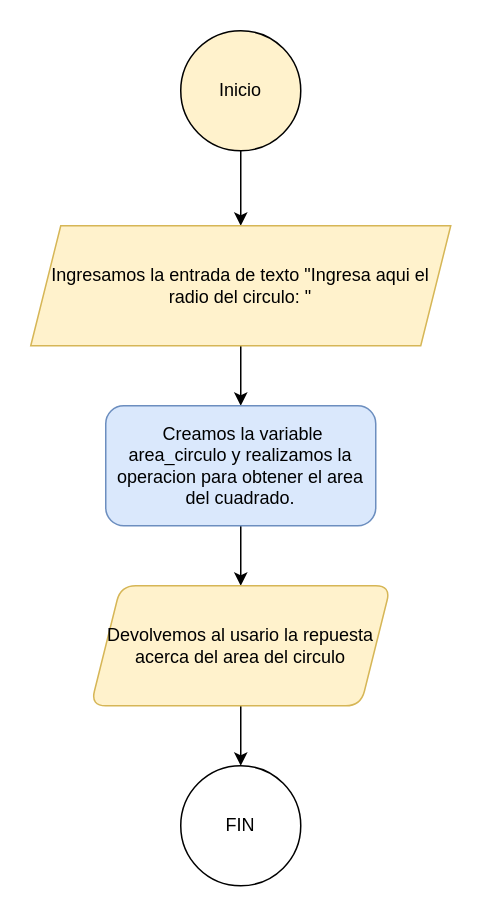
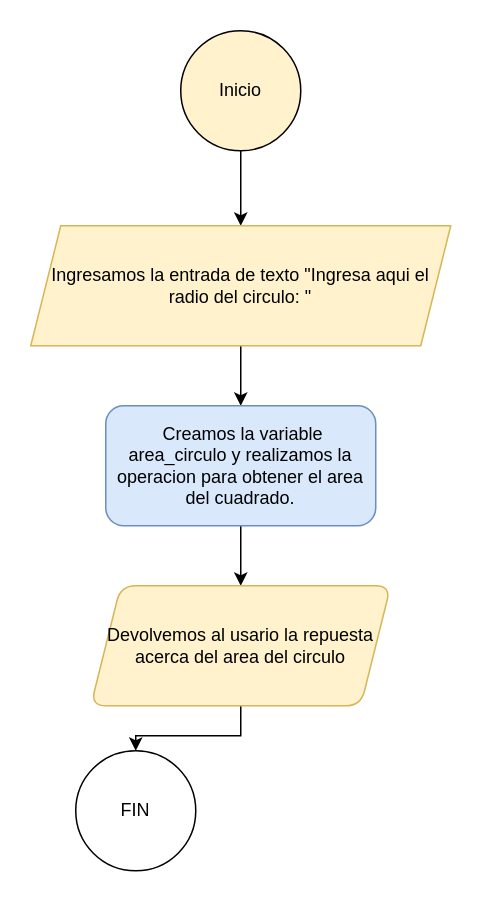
node "FIN": moved (241, 826) -> (136, 811)
